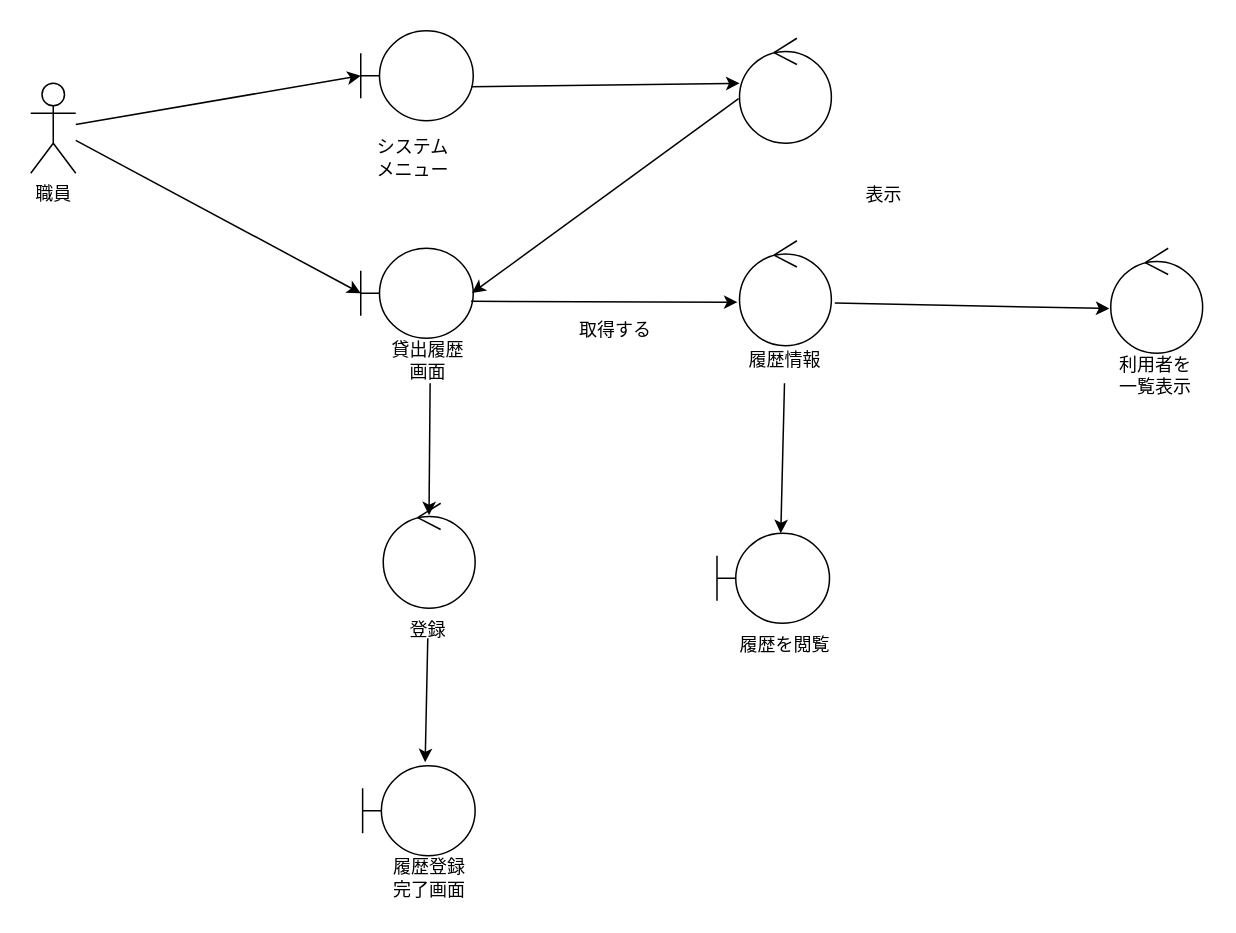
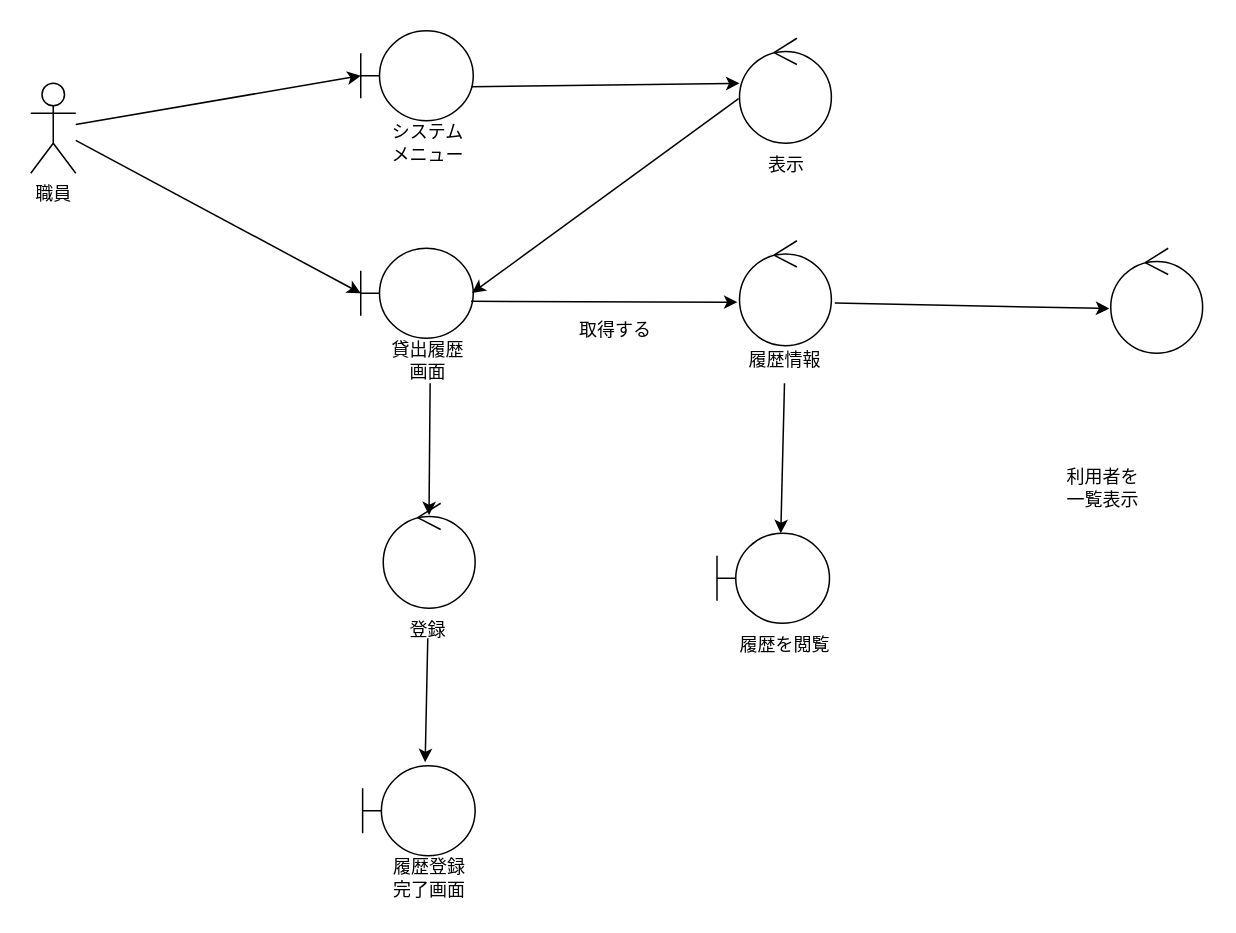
node "システムメニュー": moved (413, 158) -> (428, 143)
node "表示": moved (884, 196) -> (786, 166)
node "利用者を一覧表示": moved (1156, 376) -> (1103, 488)
